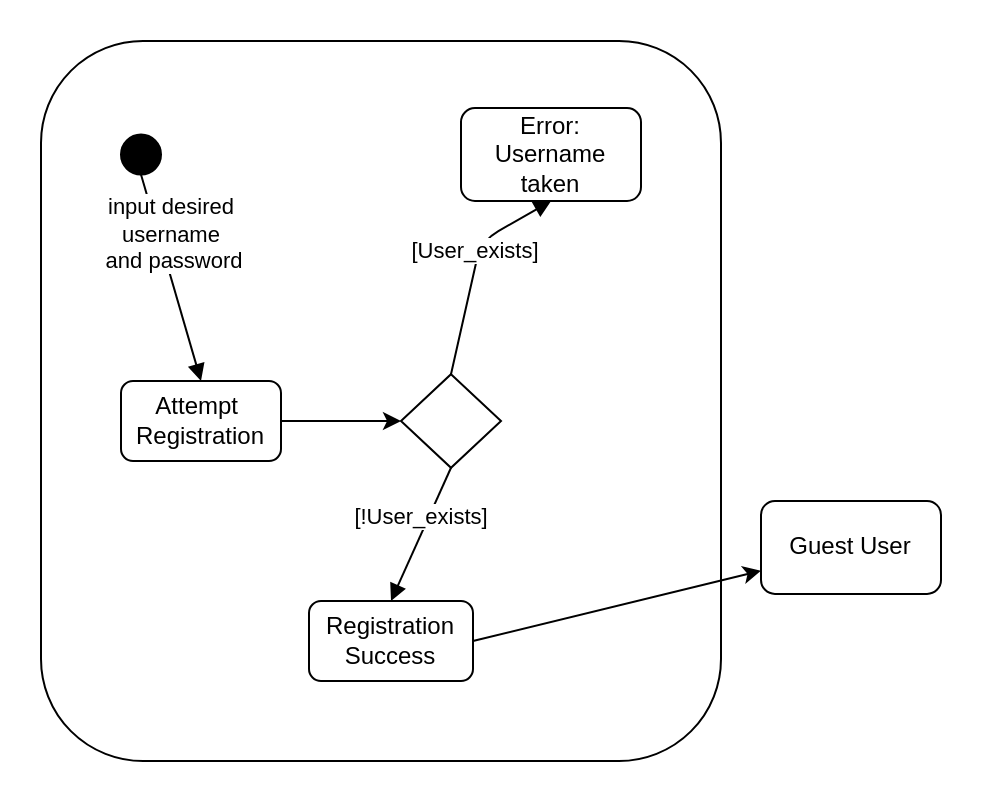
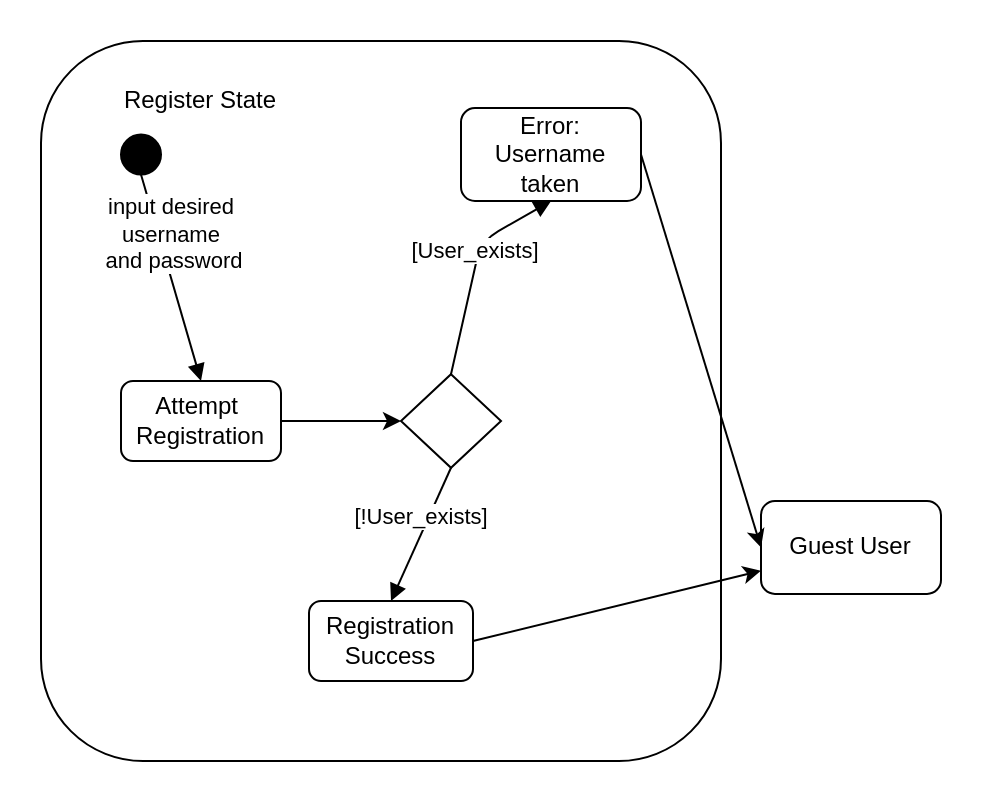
node "Register State": added
edge "Error: Username taken" -> "Guest User": added
